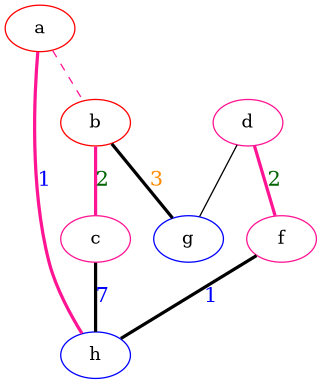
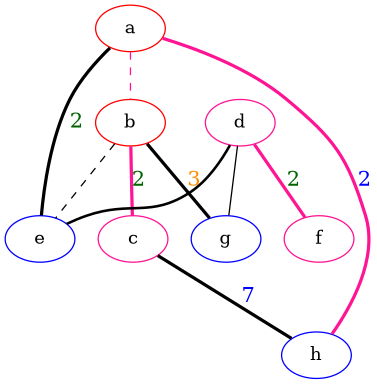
edge "a" -- "h": label "1" -> "2"
node "e": added
edge "f" -- "h": removed, label "1"
